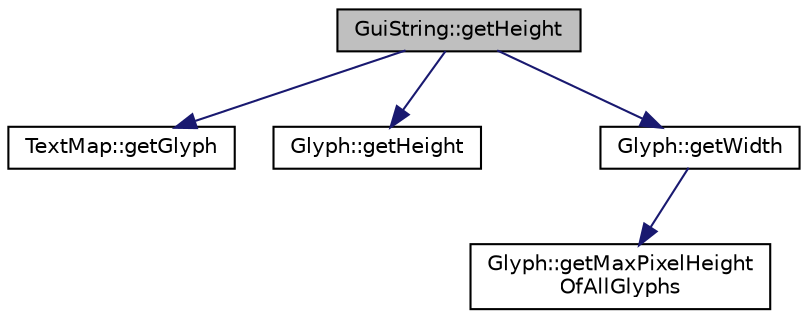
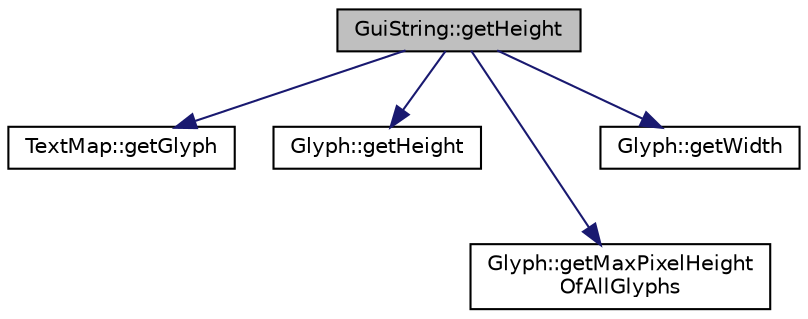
edge "Glyph::getWidth" -> "Glyph::getMaxPixelHeight OfAllGlyphs": now "GuiString::getHeight" -> "Glyph::getMaxPixelHeight OfAllGlyphs"
